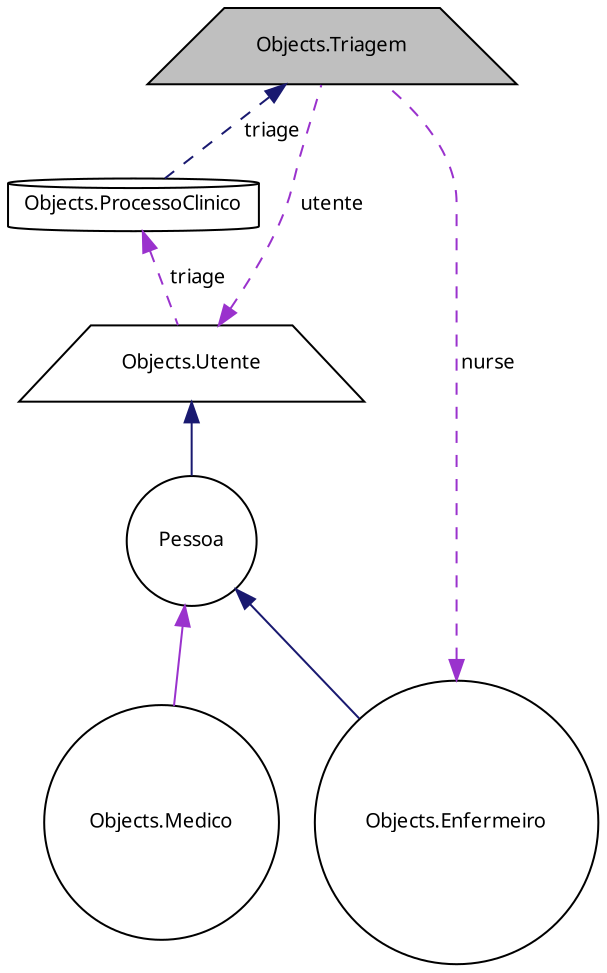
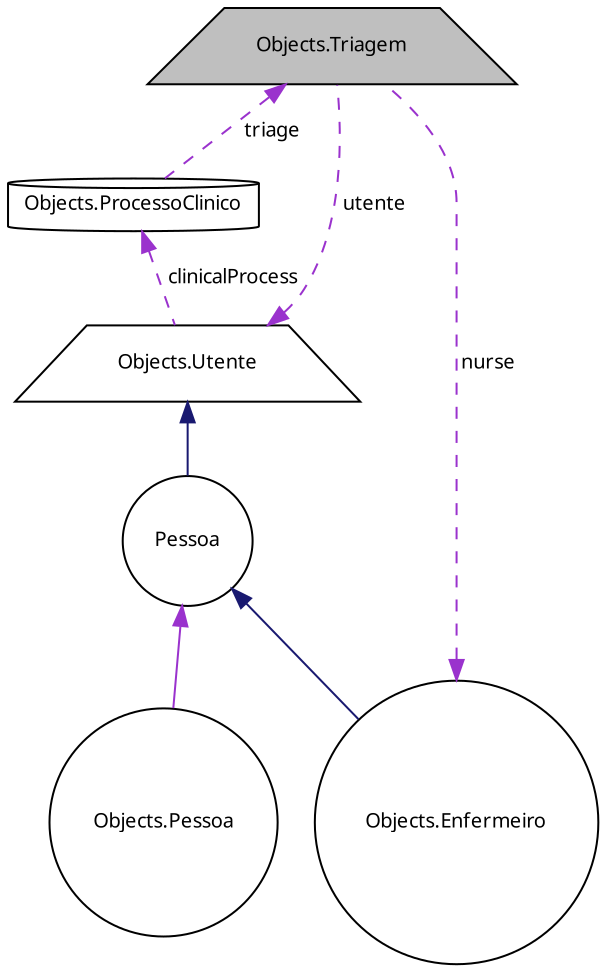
edge "Objects.ProcessoClinico" -> "Objects.Triagem": color midnightblue -> darkorchid3
edge "Objects.Utente" -> "Objects.ProcessoClinico": label " triage" -> " clinicalProcess"
node "Objects.Medico": label "Objects.Medico" -> "Objects.Pessoa"
